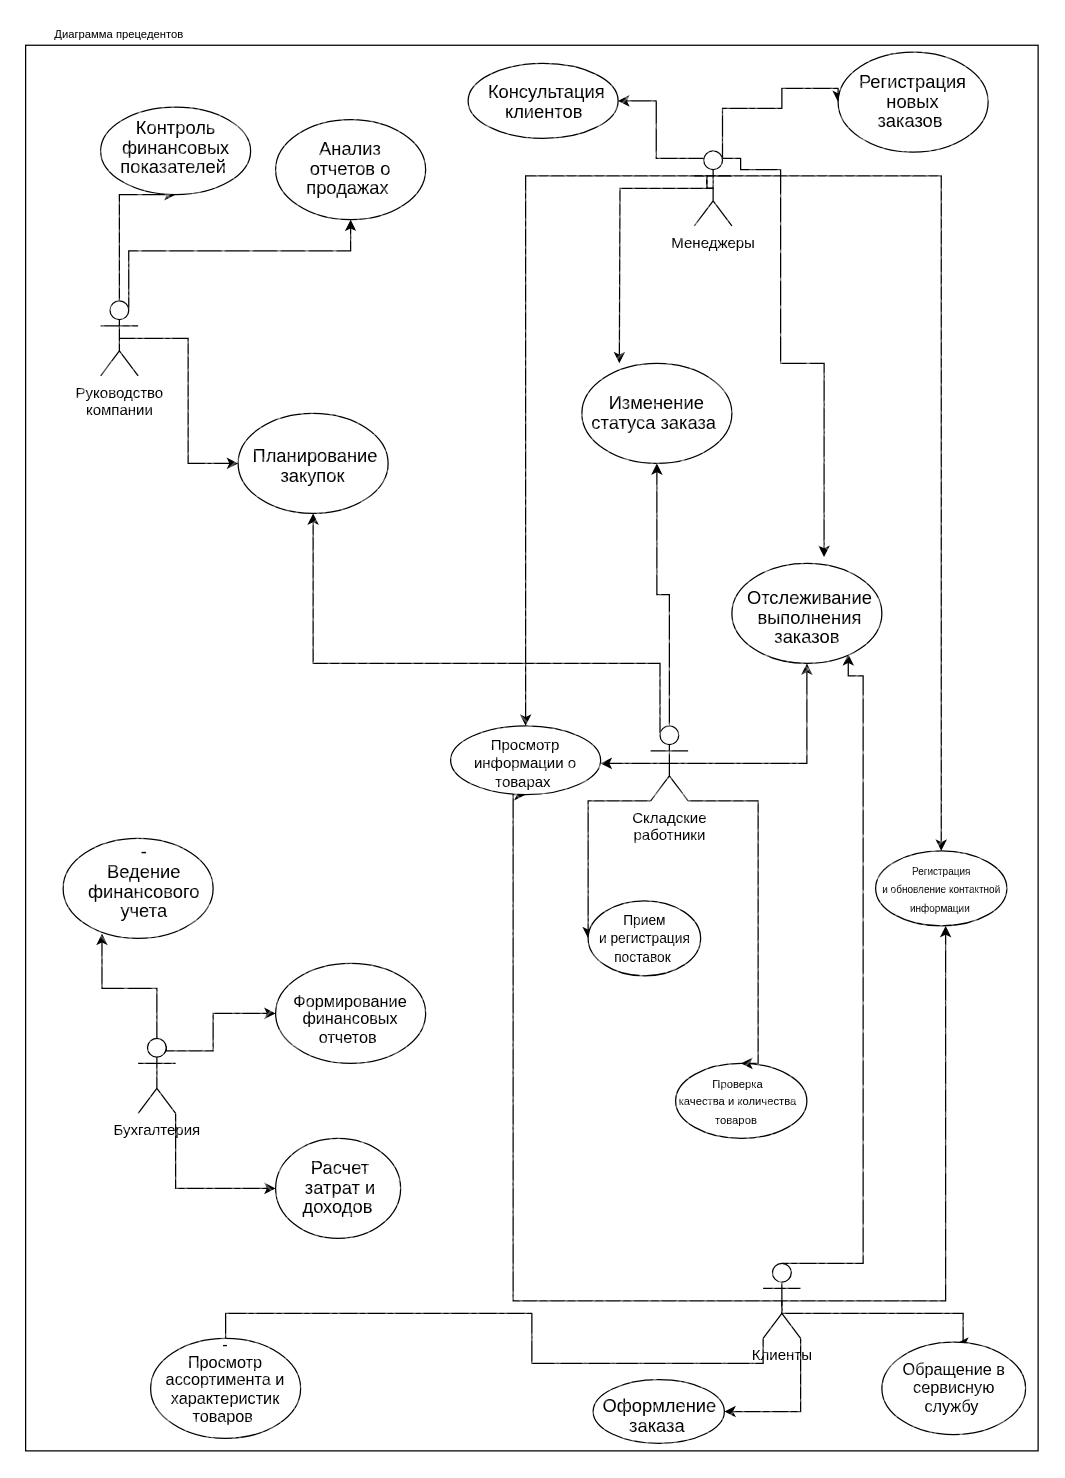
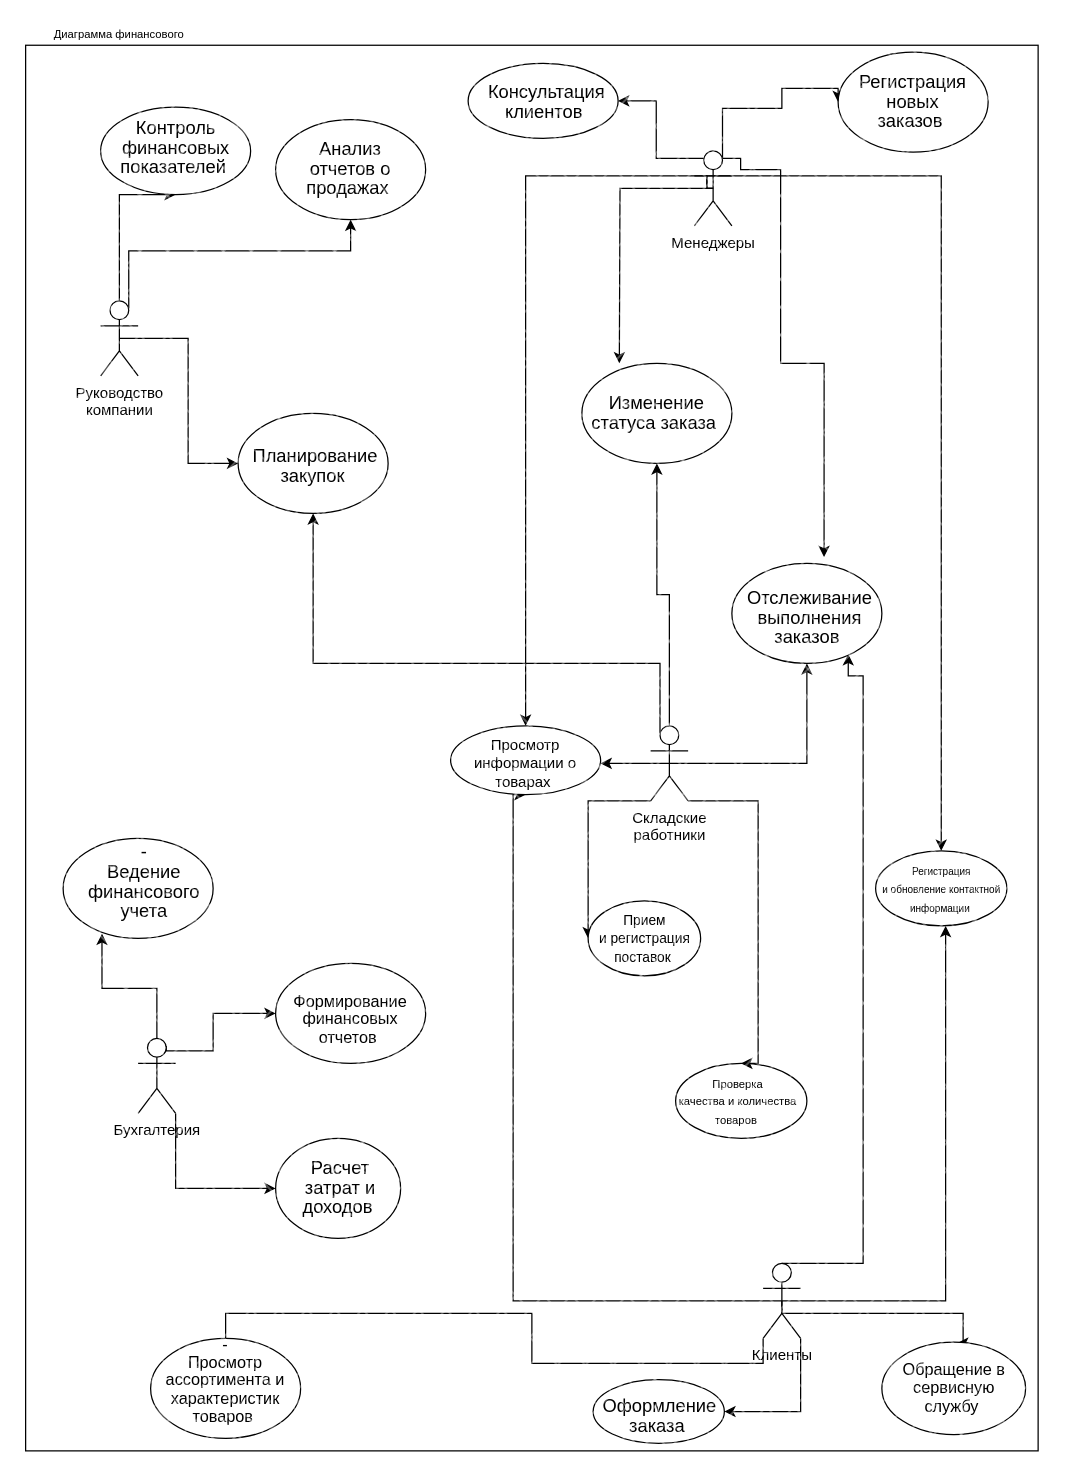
node "Диаграмма прецедентов": label "Диаграмма прецедентов" -> "Диаграмма финансового"
